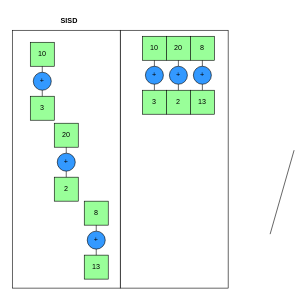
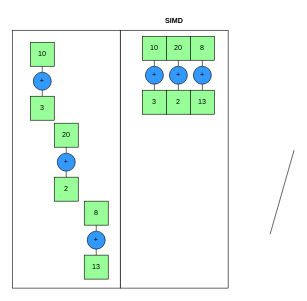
node "SISD": removed
node "SIMD": added
